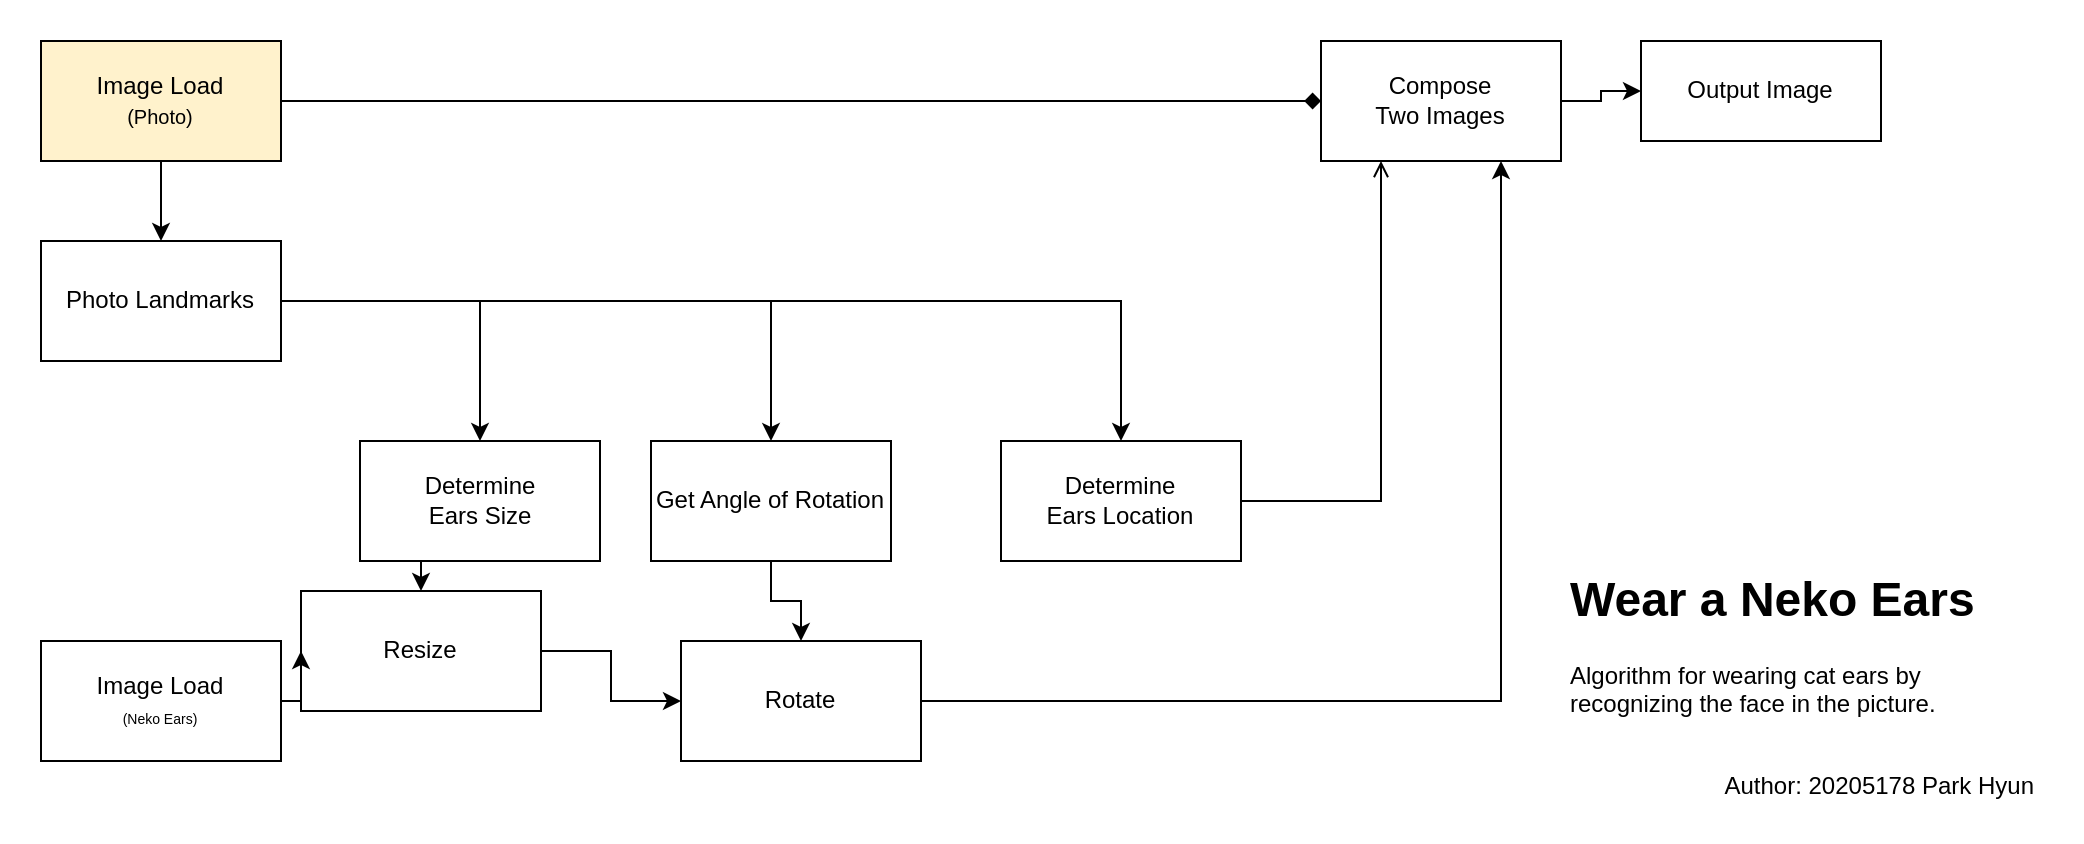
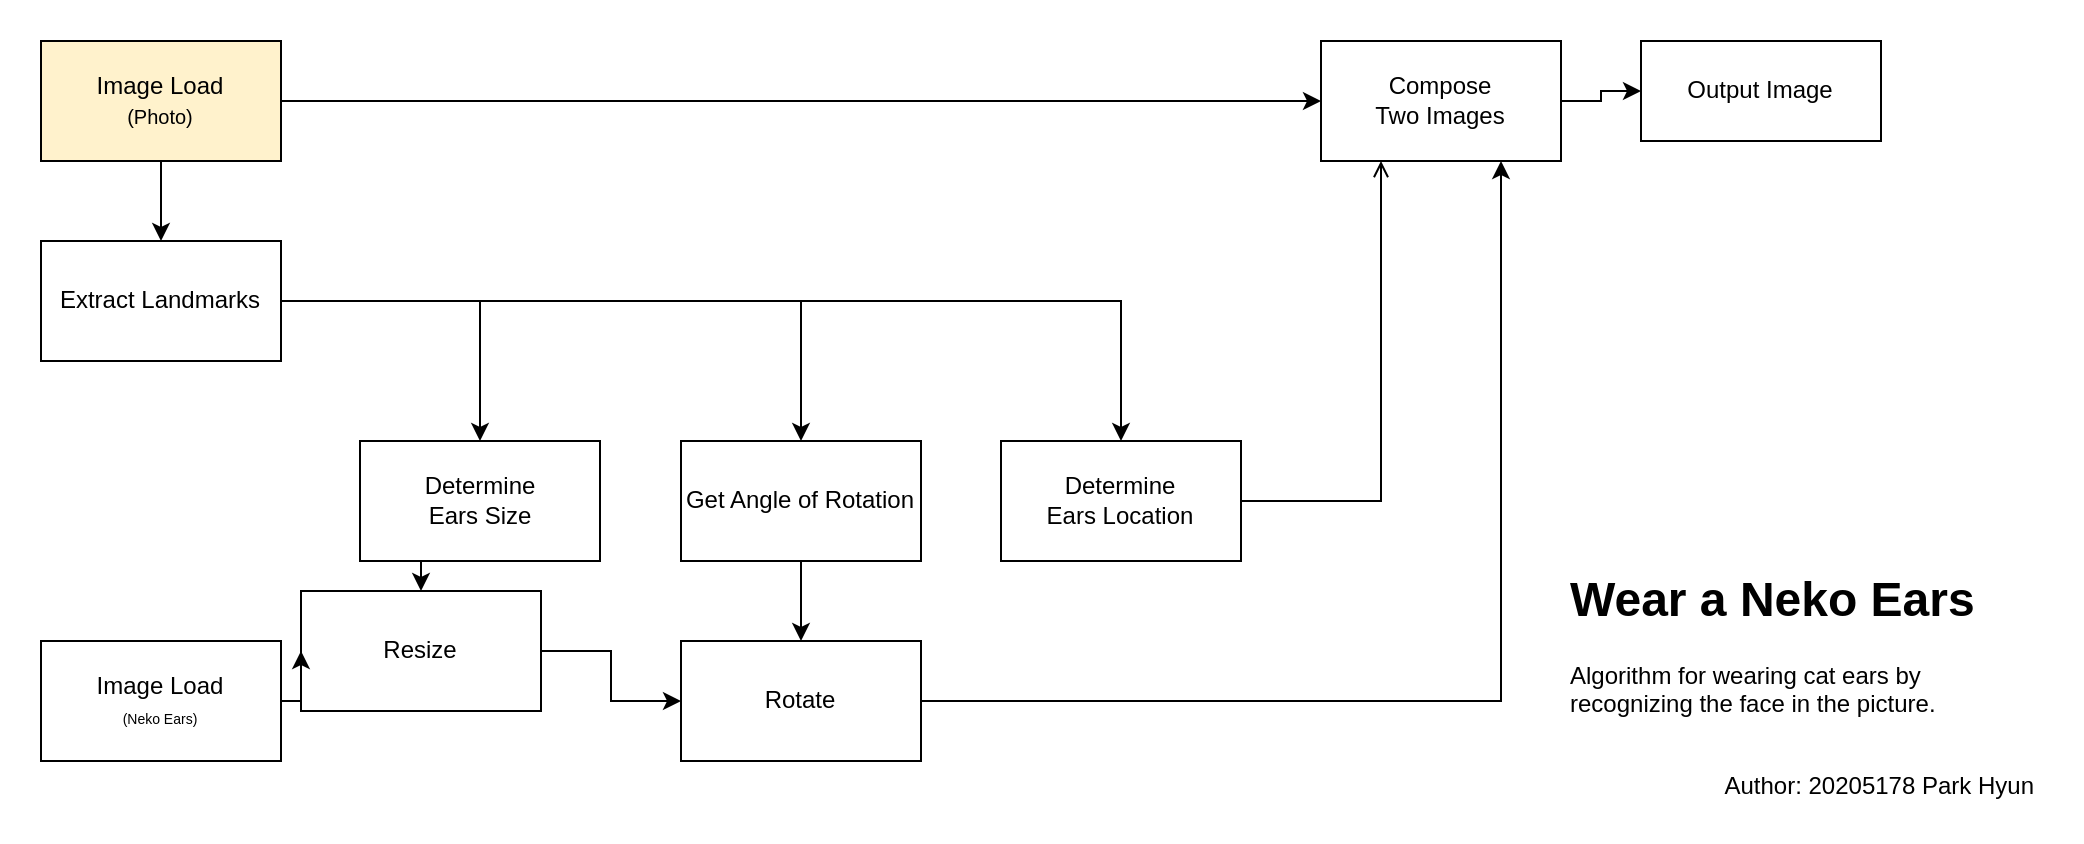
edge "Image Load (Photo)" -> "Compose Two Images": arrowhead diamond -> classic
node "Photo Landmarks": label "Photo Landmarks" -> "Extract Landmarks"
node "Get Angle of Rotation": moved (771, 501) -> (801, 501)
